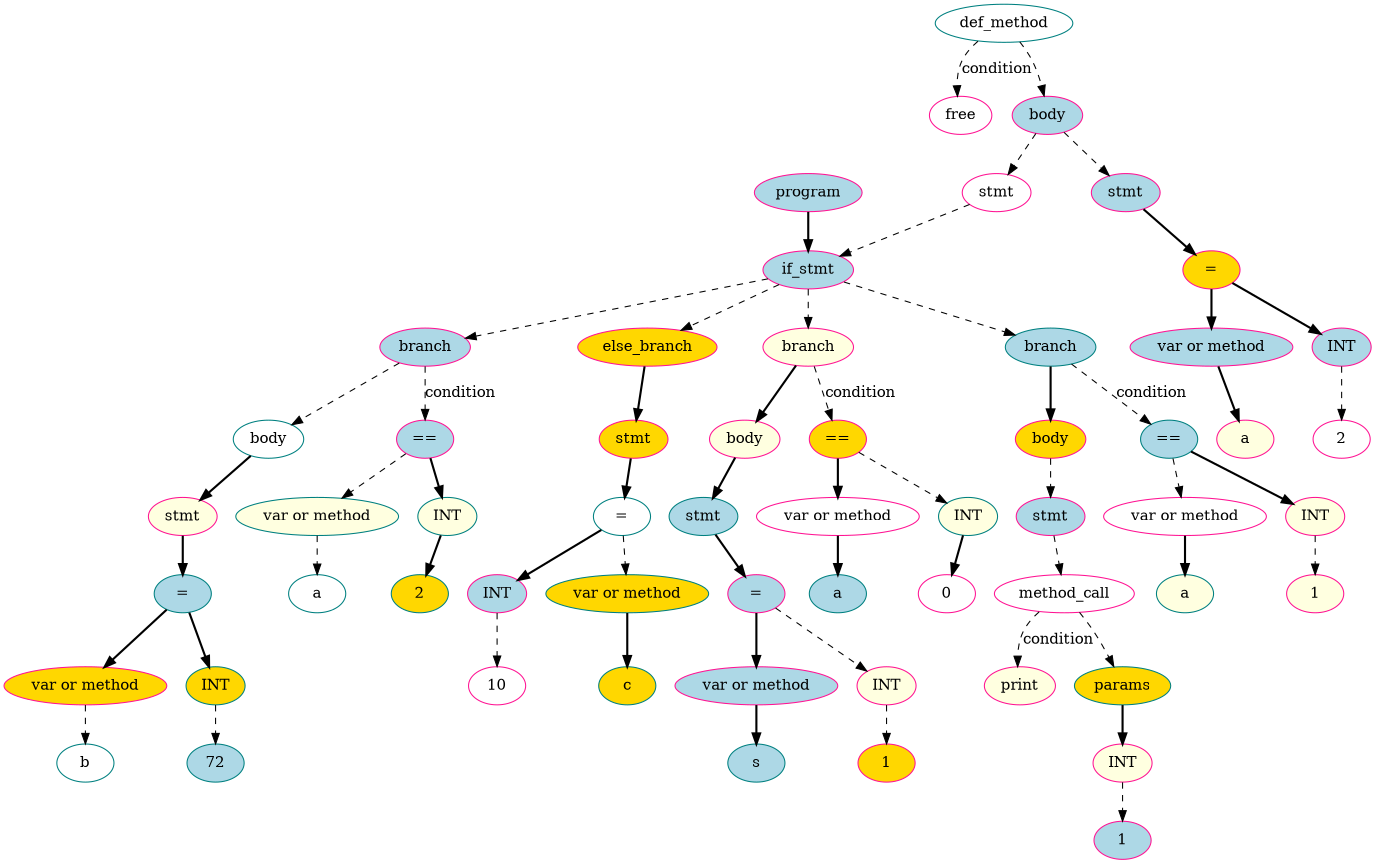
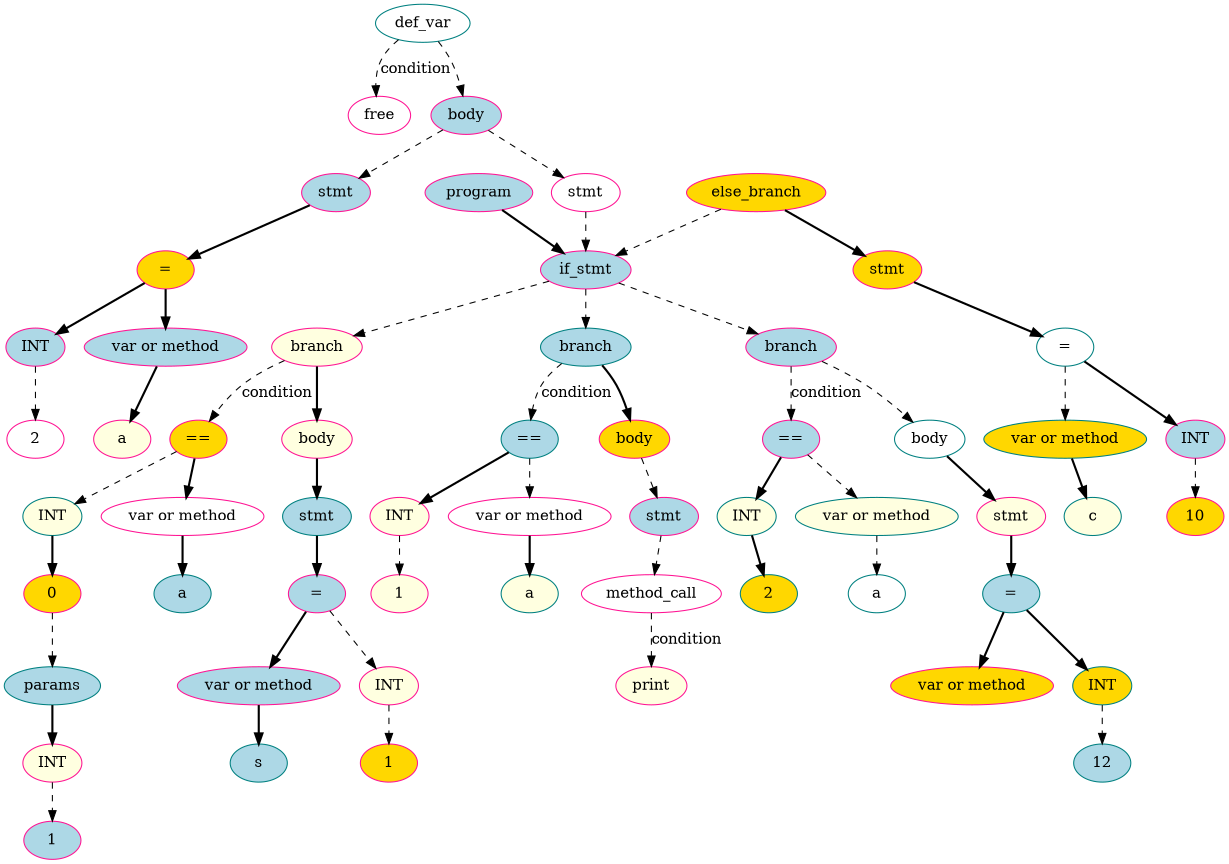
node "def_method": label "def_method" -> "def_var"
edge "if_stmt" -> "else_branch": reversed
node "0": fillcolor white -> gold
edge "method_call" -> "params": now "0" -> "params"
node "10": fillcolor white -> gold
node "c": fillcolor gold -> lightyellow
node "params": fillcolor gold -> lightblue
node "b": removed
node "72": label "72" -> "12"
